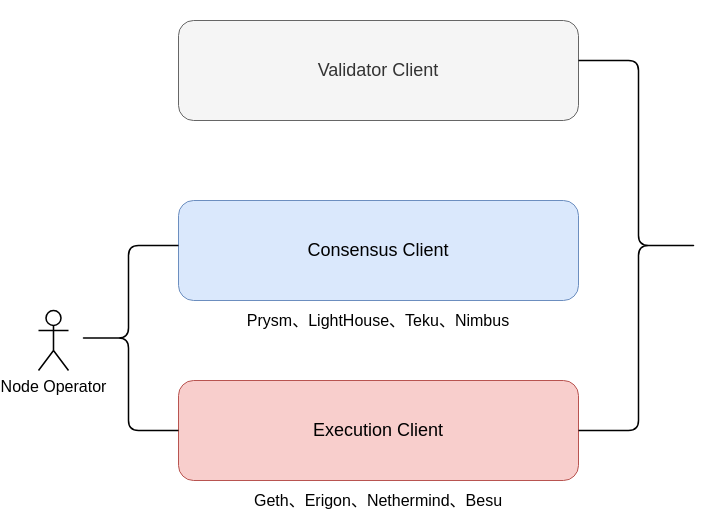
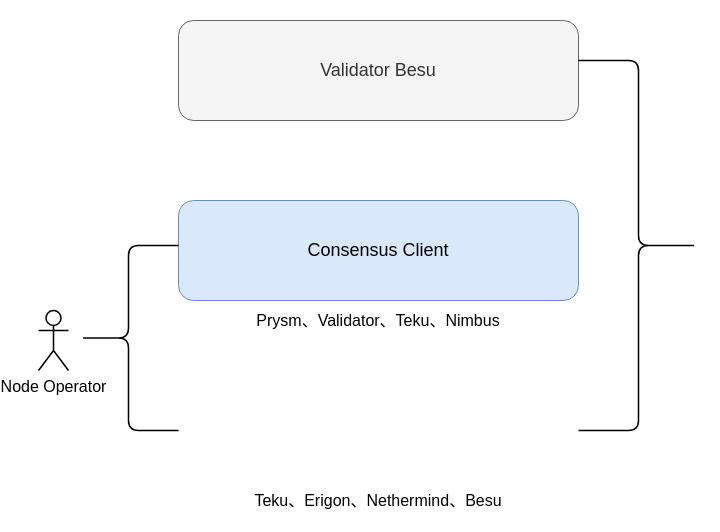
node "Validator Client": label "Validator Client" -> "Validator Besu"
node "Prysm、LightHouse、Teku、Nimbus": label "Prysm、LightHouse、Teku、Nimbus" -> "Prysm、Validator、Teku、Nimbus"
node "Execution Client": removed
node "Geth、Erigon、Nethermind、Besu": label "Geth、Erigon、Nethermind、Besu" -> "Teku、Erigon、Nethermind、Besu"
